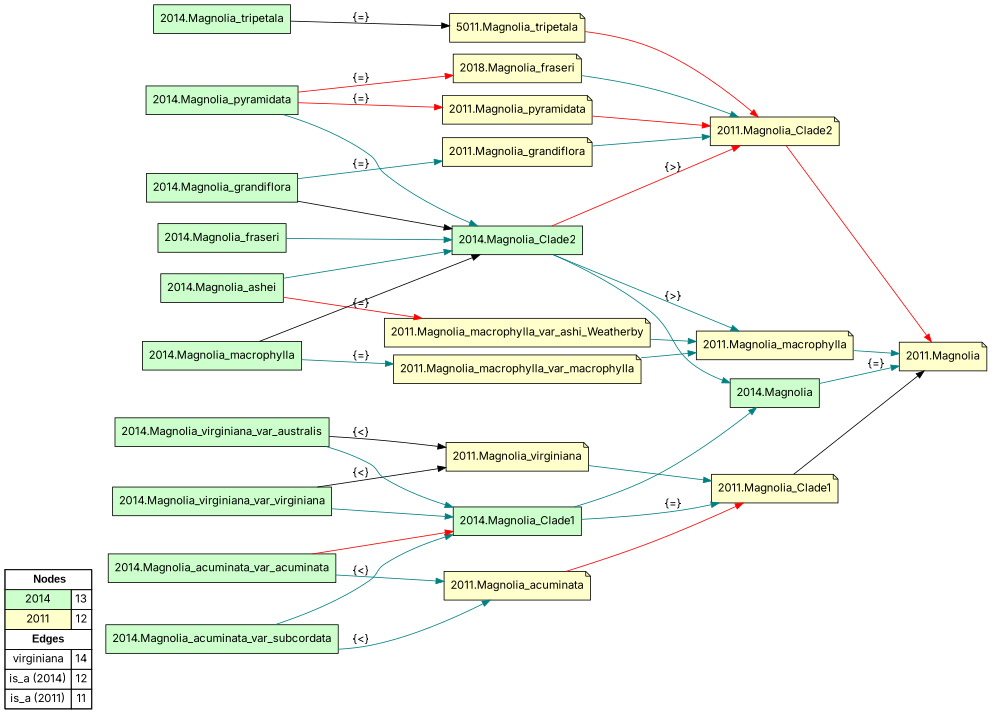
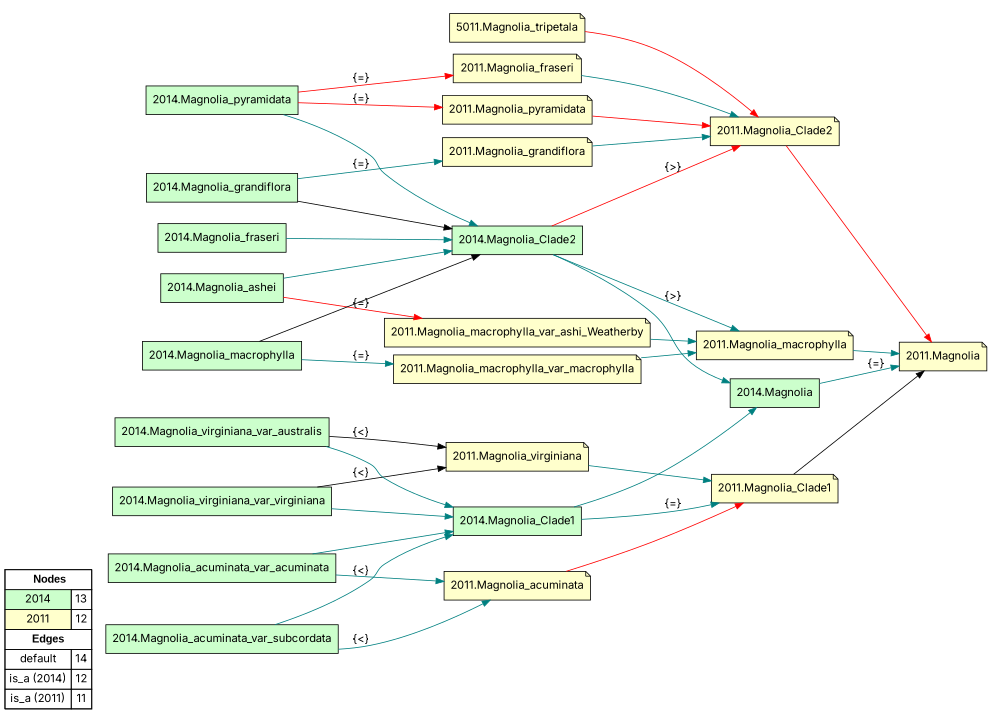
node "2014.Magnolia_tripetala": removed
node "2018.Magnolia_fraseri": label "2018.Magnolia_fraseri" -> "2011.Magnolia_fraseri"
edge "2014.Magnolia_acuminata_var_acuminata" -> "2014.Magnolia_Clade1": color red -> teal
node "Nodes": text "virginiana" -> "default"
